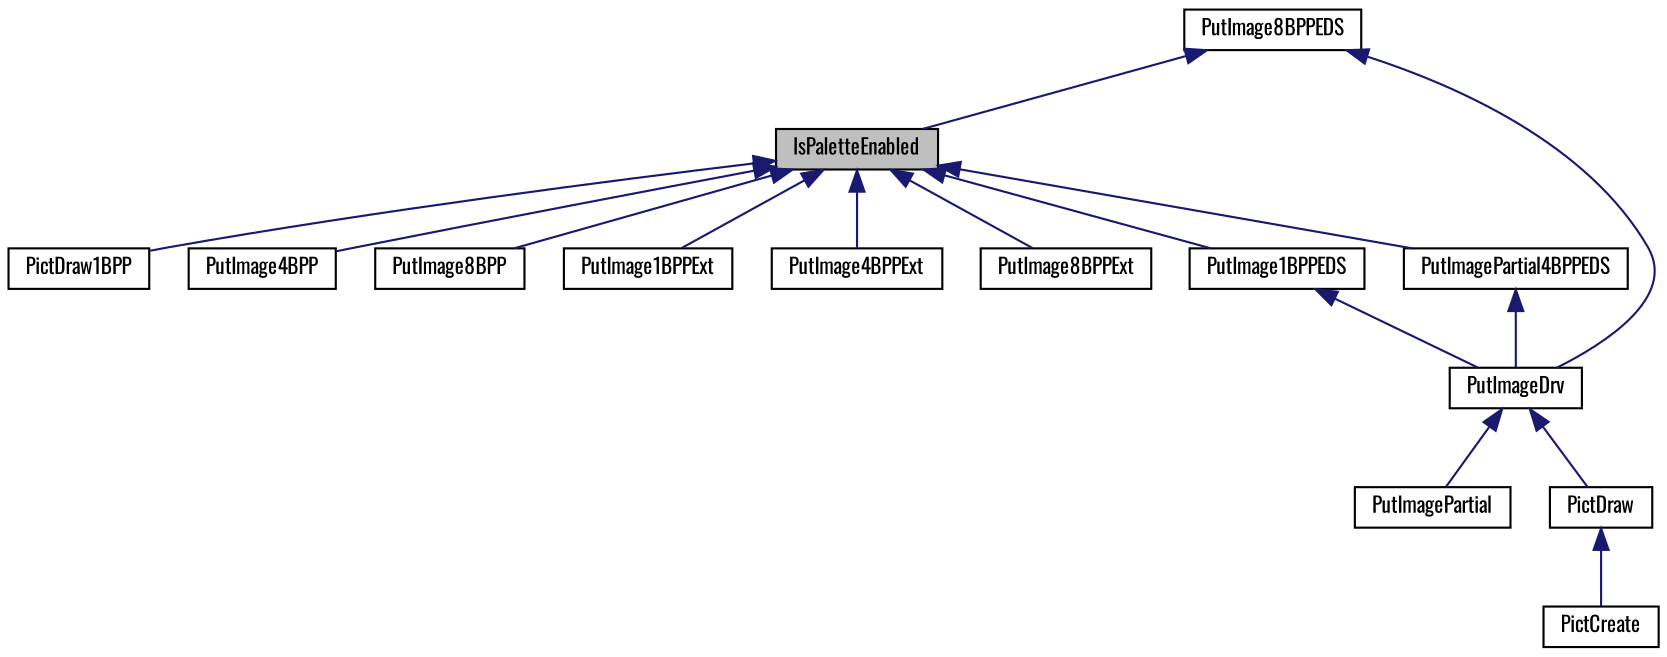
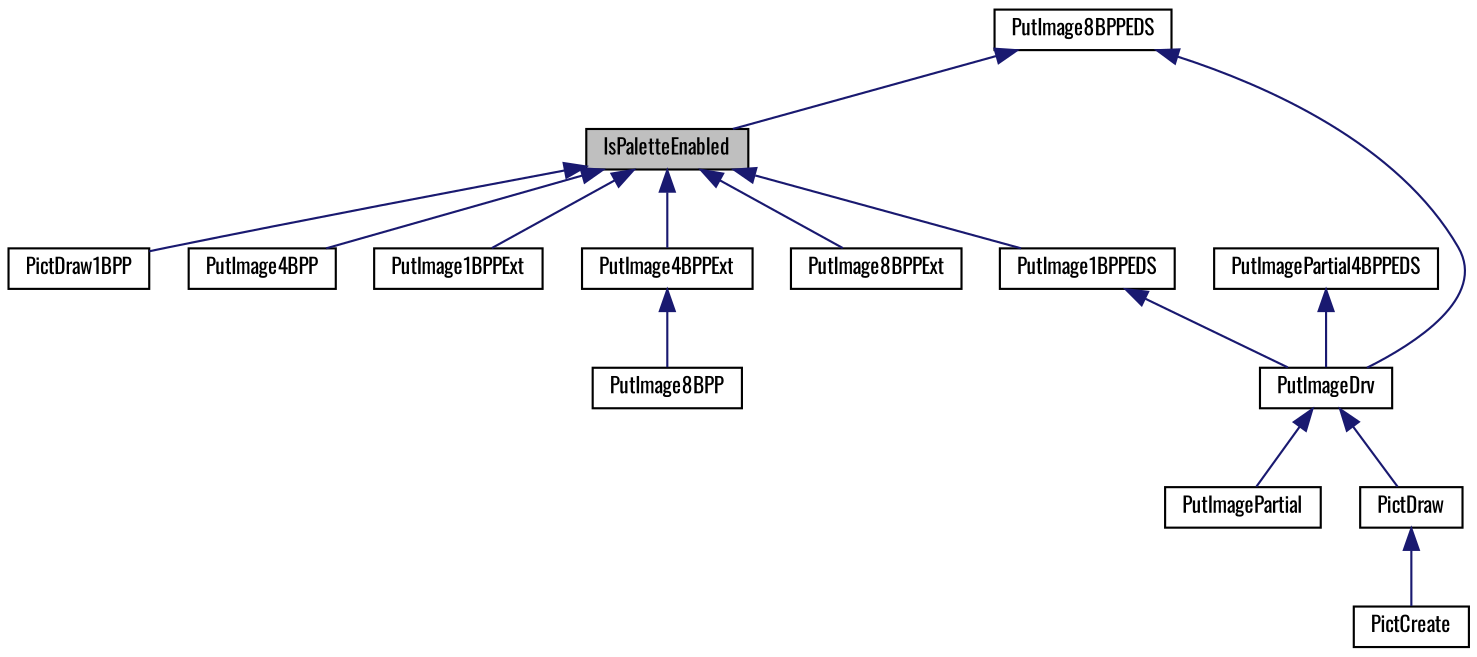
edge "PutImagePartial4BPPEDS" -> "IsPaletteEnabled": removed
edge "PutImage8BPP" -> "IsPaletteEnabled": now "PutImage8BPP" -> "PutImage4BPPExt"
